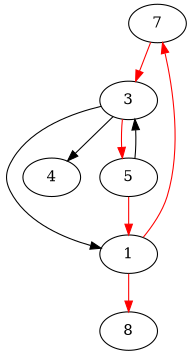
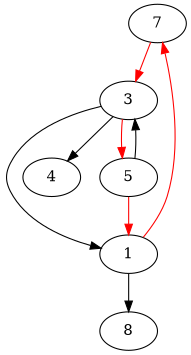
edge "1" -> "8": color red -> black
